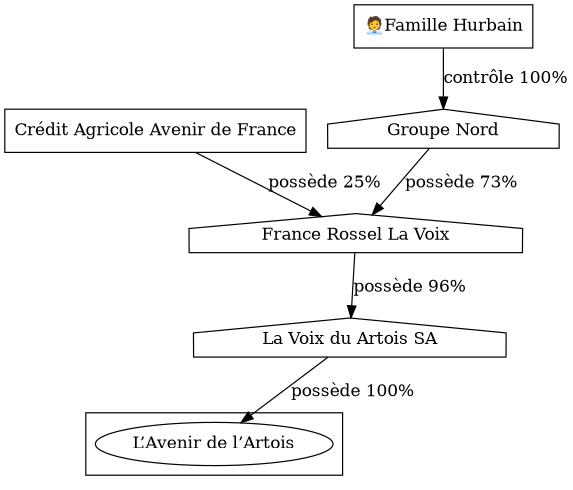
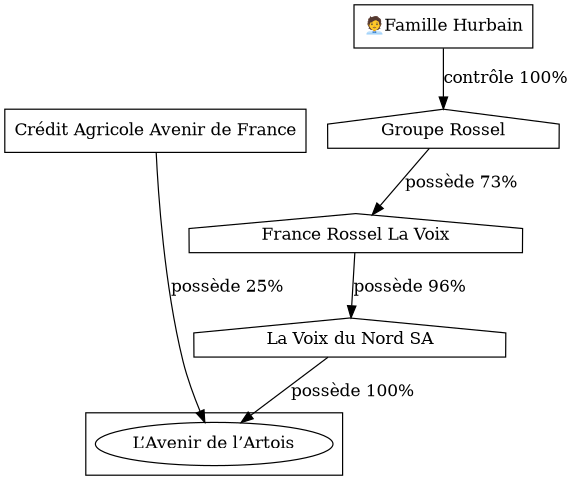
node "Groupe Nord": label "Groupe Nord" -> "Groupe Rossel"
edge "Crédit Agricole Avenir de France" -> "France Rossel La Voix": now "Crédit Agricole Avenir de France" -> "L’Avenir de l’Artois"
node "La Voix du Artois SA": label "La Voix du Artois SA" -> "La Voix du Nord SA"
